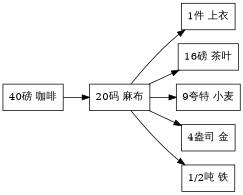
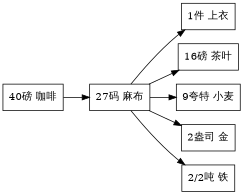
node "20码 麻布": label "20码 麻布" -> "27码 麻布"
node "4盎司 金": label "4盎司 金" -> "2盎司 金"
node "1/2吨 铁": label "1/2吨 铁" -> "2/2吨 铁"
